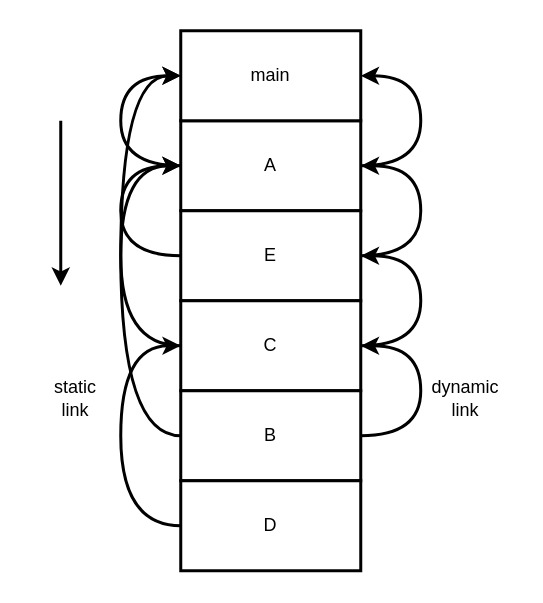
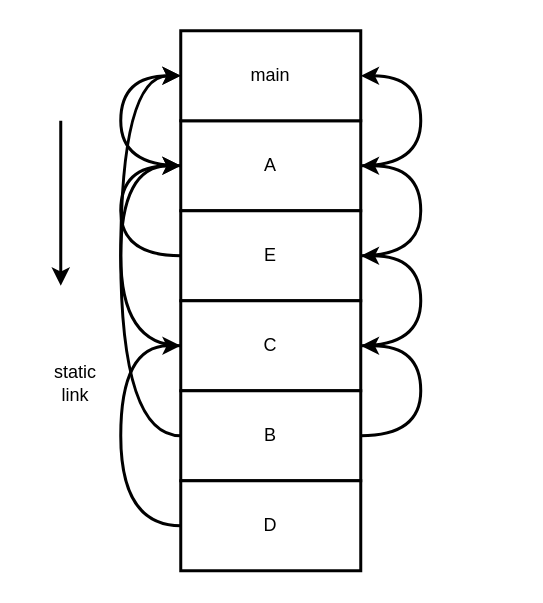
node "static link": moved (76, 398) -> (76, 383)
node "dynamic link": removed
